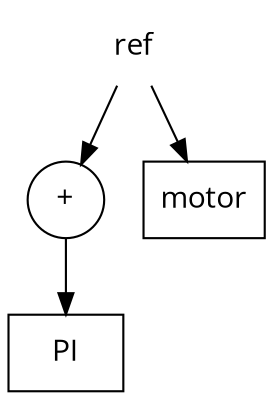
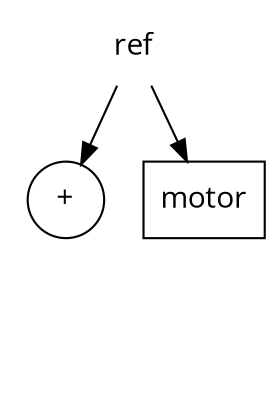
node "PI": removed
